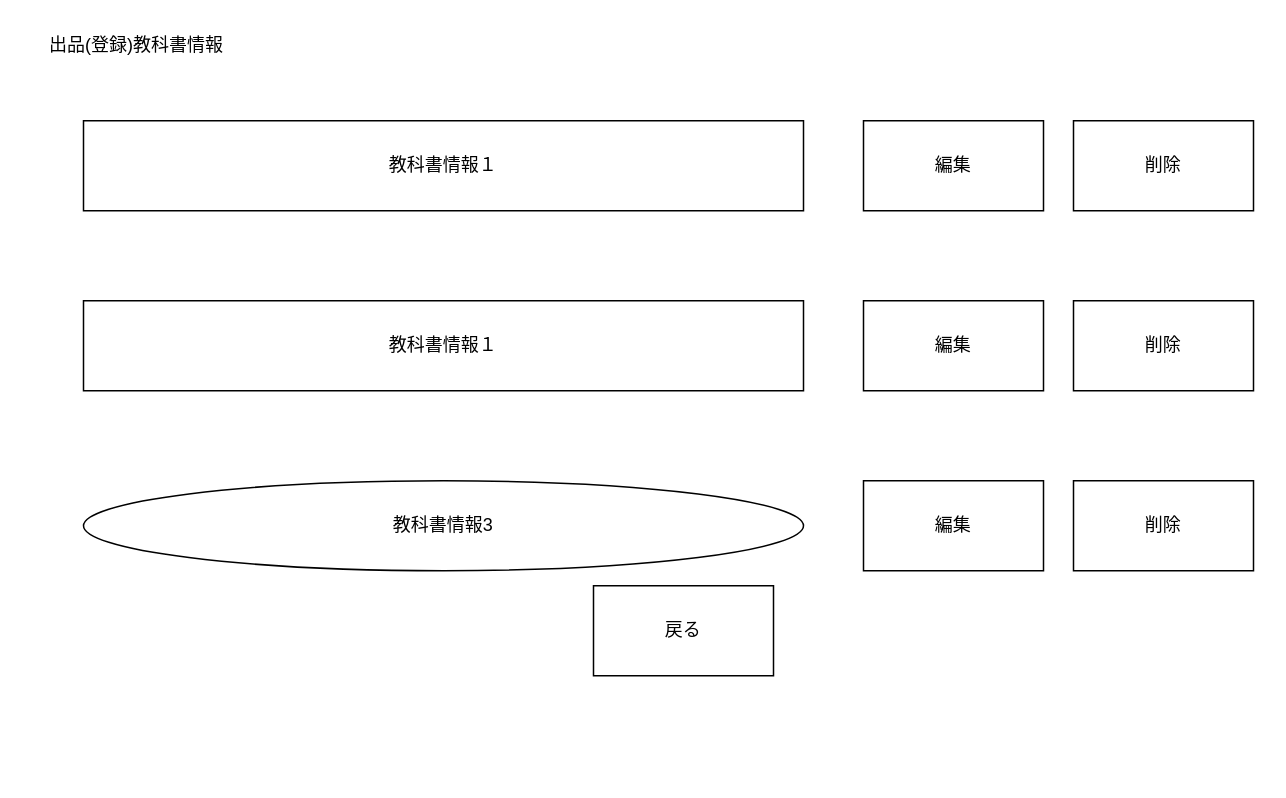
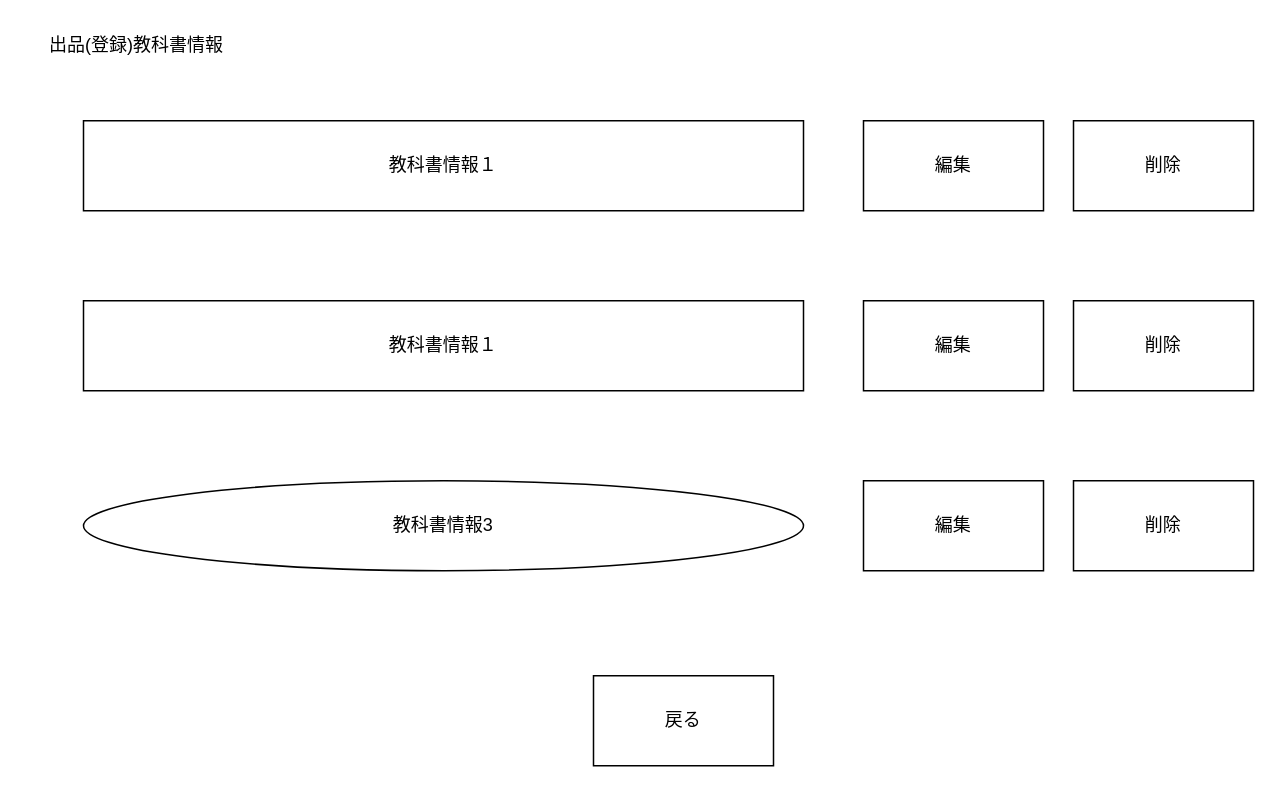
node "戻る": moved (683, 631) -> (683, 721)
